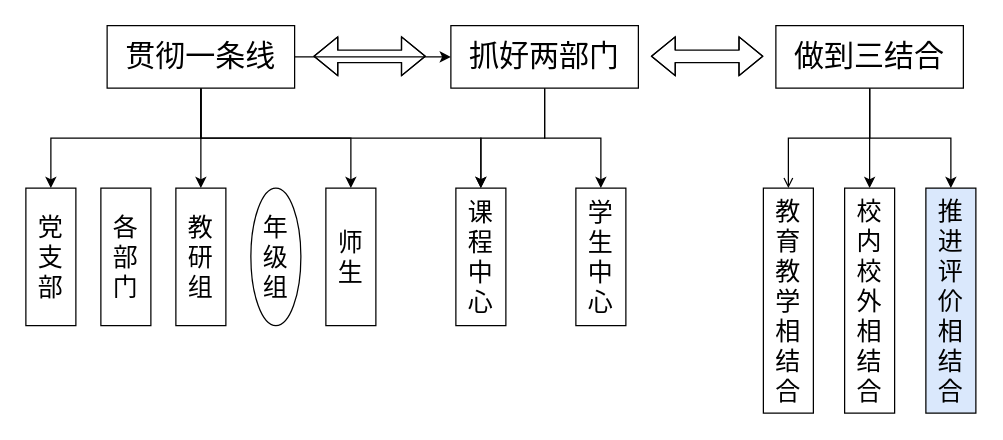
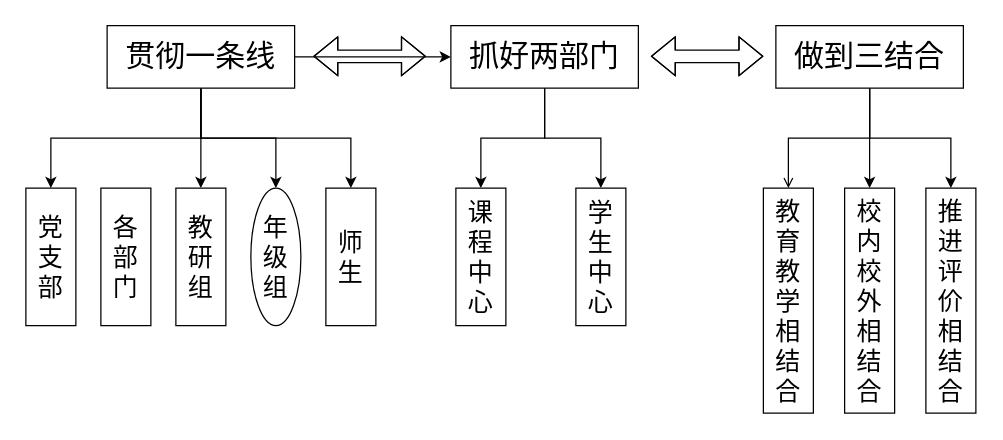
edge "贯彻一条线" -> "课程中心": now "贯彻一条线" -> "年级组"
node "推进评价相结合": fillcolor #dae8fc -> #ffffff
